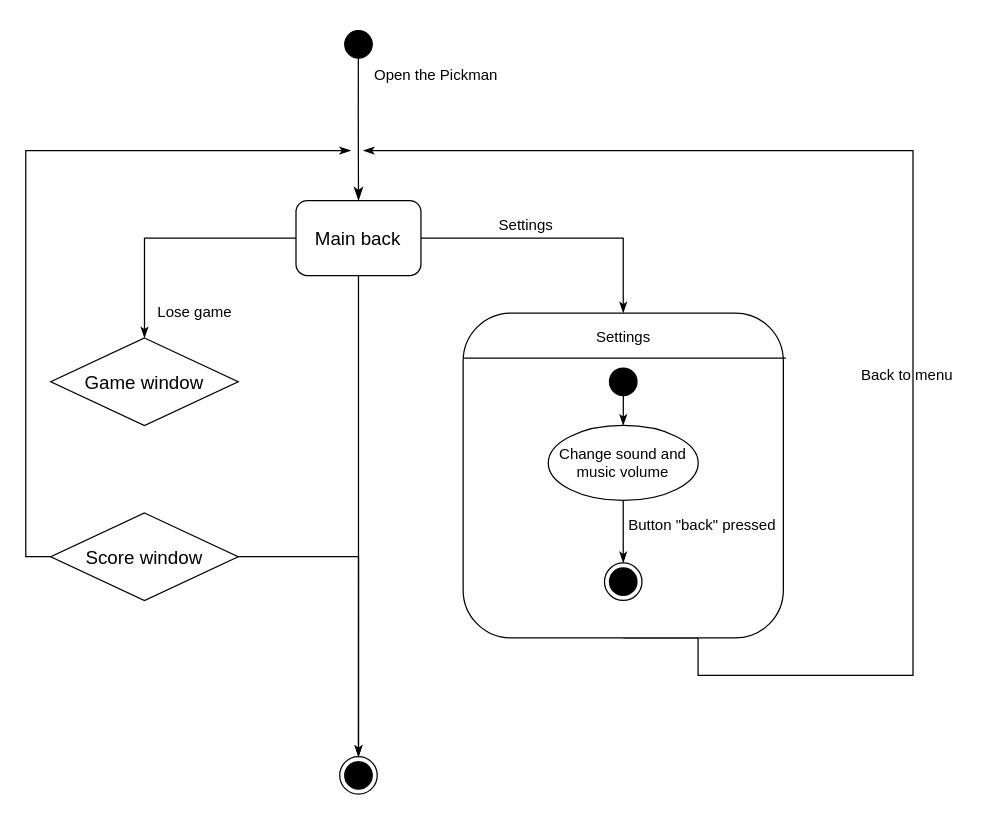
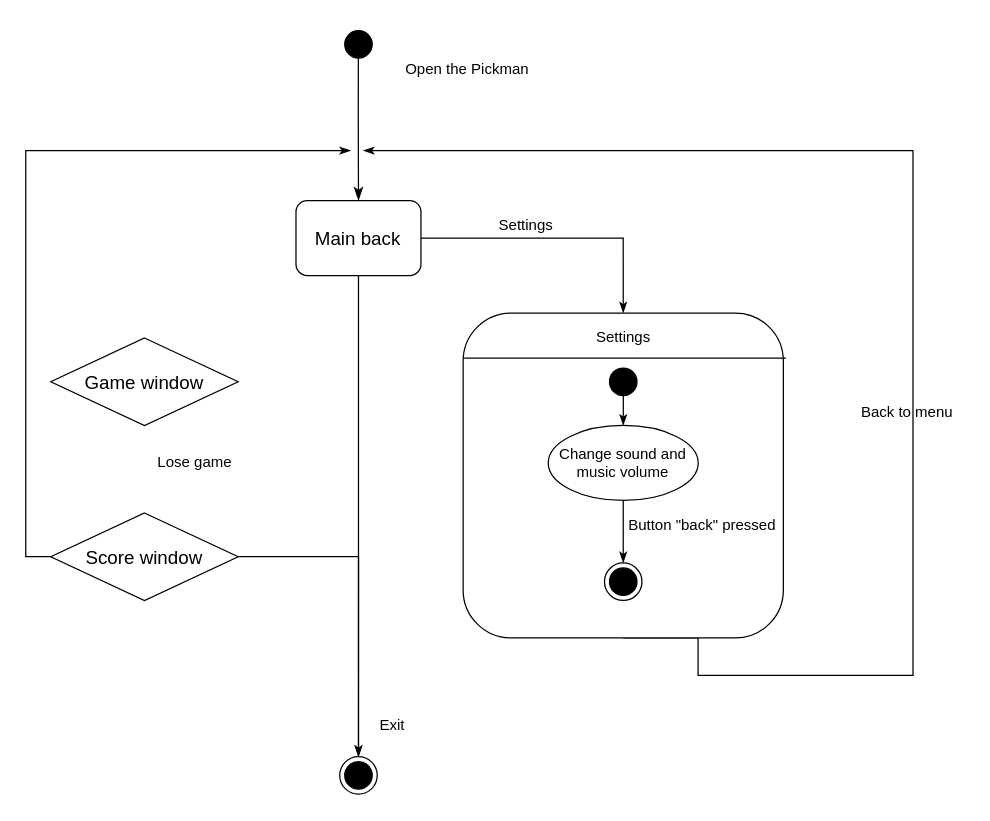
node "Open the Pickman": moved (436, 76) -> (467, 69)
edge "Main back" -> "Game window": removed
node "Lose game": moved (194, 313) -> (194, 463)
node "Back to menu": moved (907, 376) -> (907, 413)
node "Exit": added
